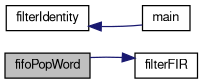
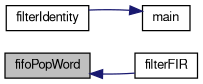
edge "main" -> "filterIdentity": reversed
edge "fifoPopWord" -> "filterFIR": reversed
